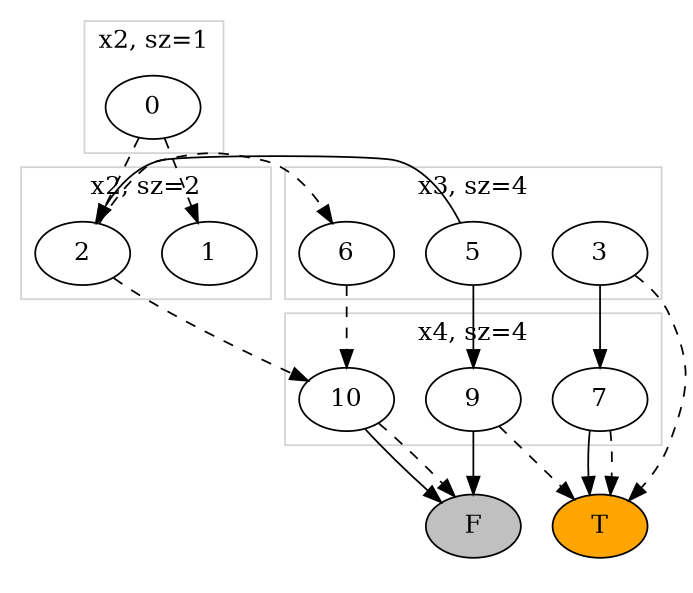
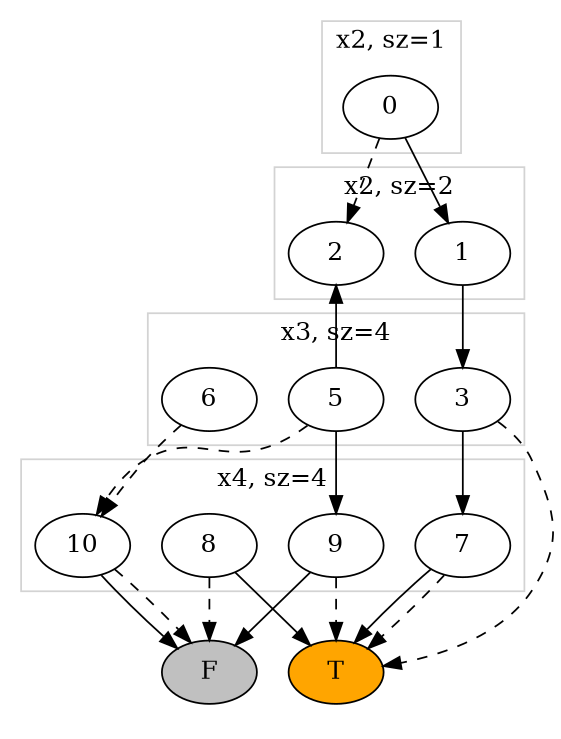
edge "2" -> "6": removed
edge "0" -> "1": style dashed -> solid
edge "1" -> "3": added
edge "2" -> "10": now "5" -> "10"
node "8": added
